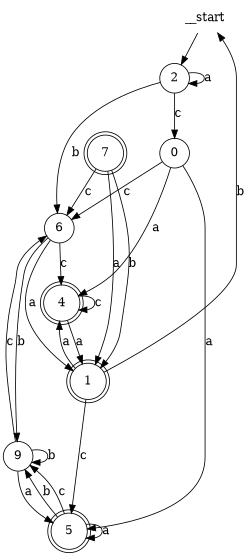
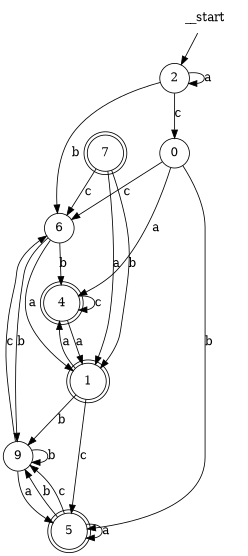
edge "1" -> "__start": now "1" -> "9"
edge "6" -> "4": label "c" -> "b"
edge "0" -> "5": label "a" -> "b"
